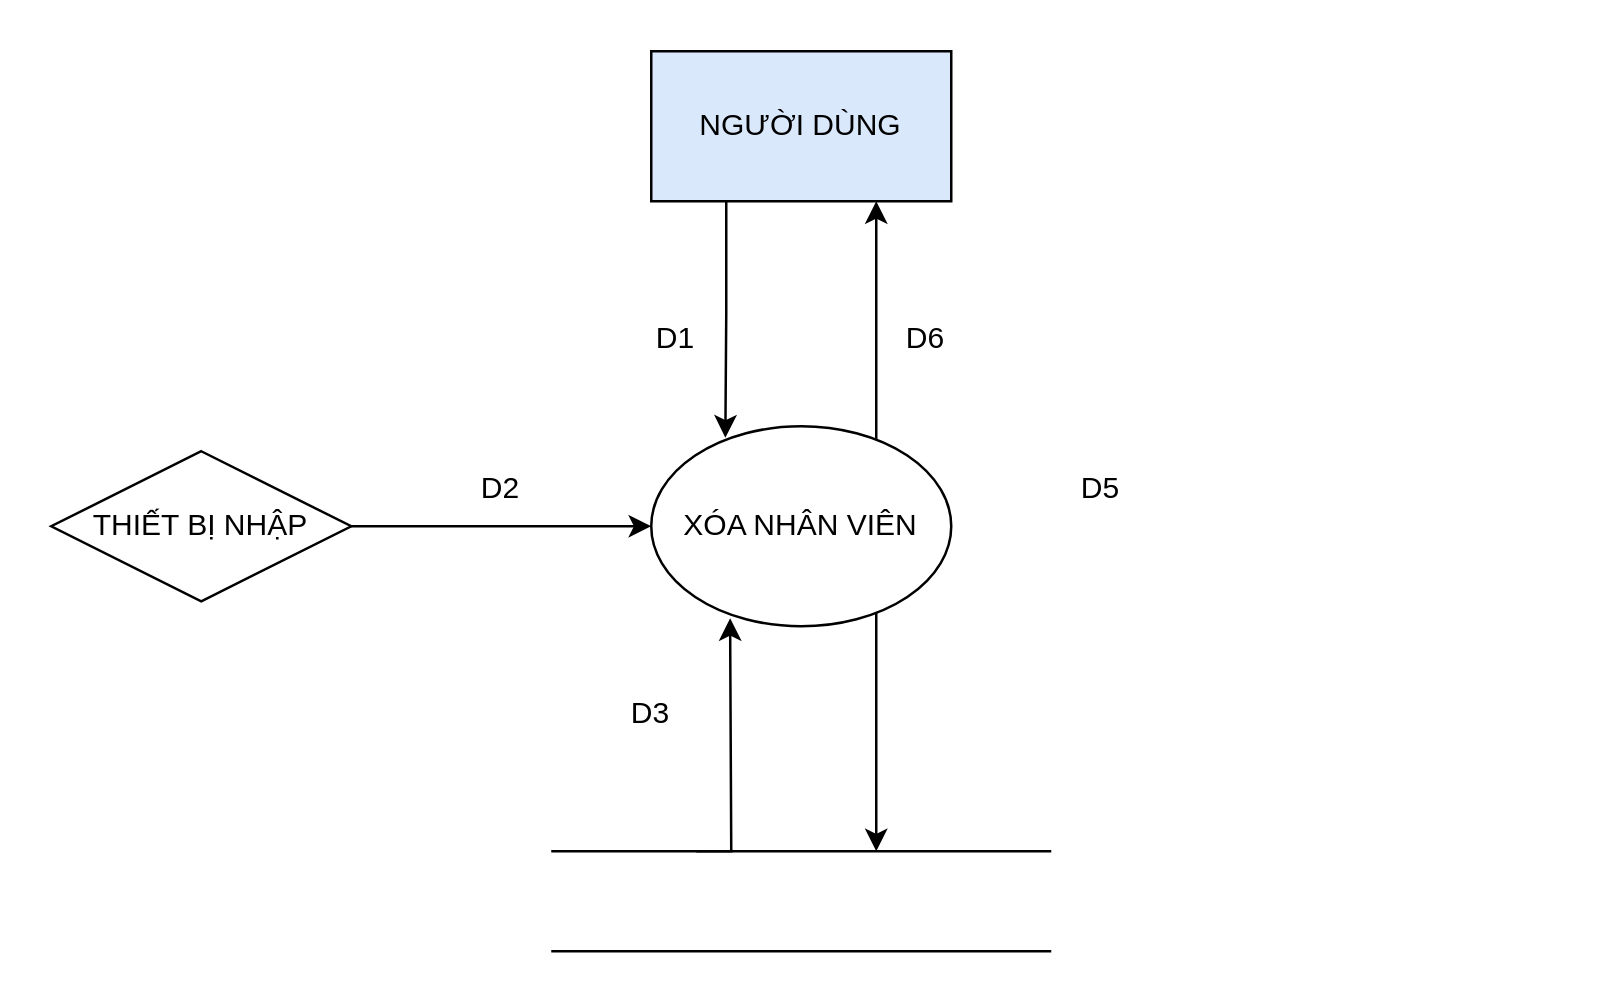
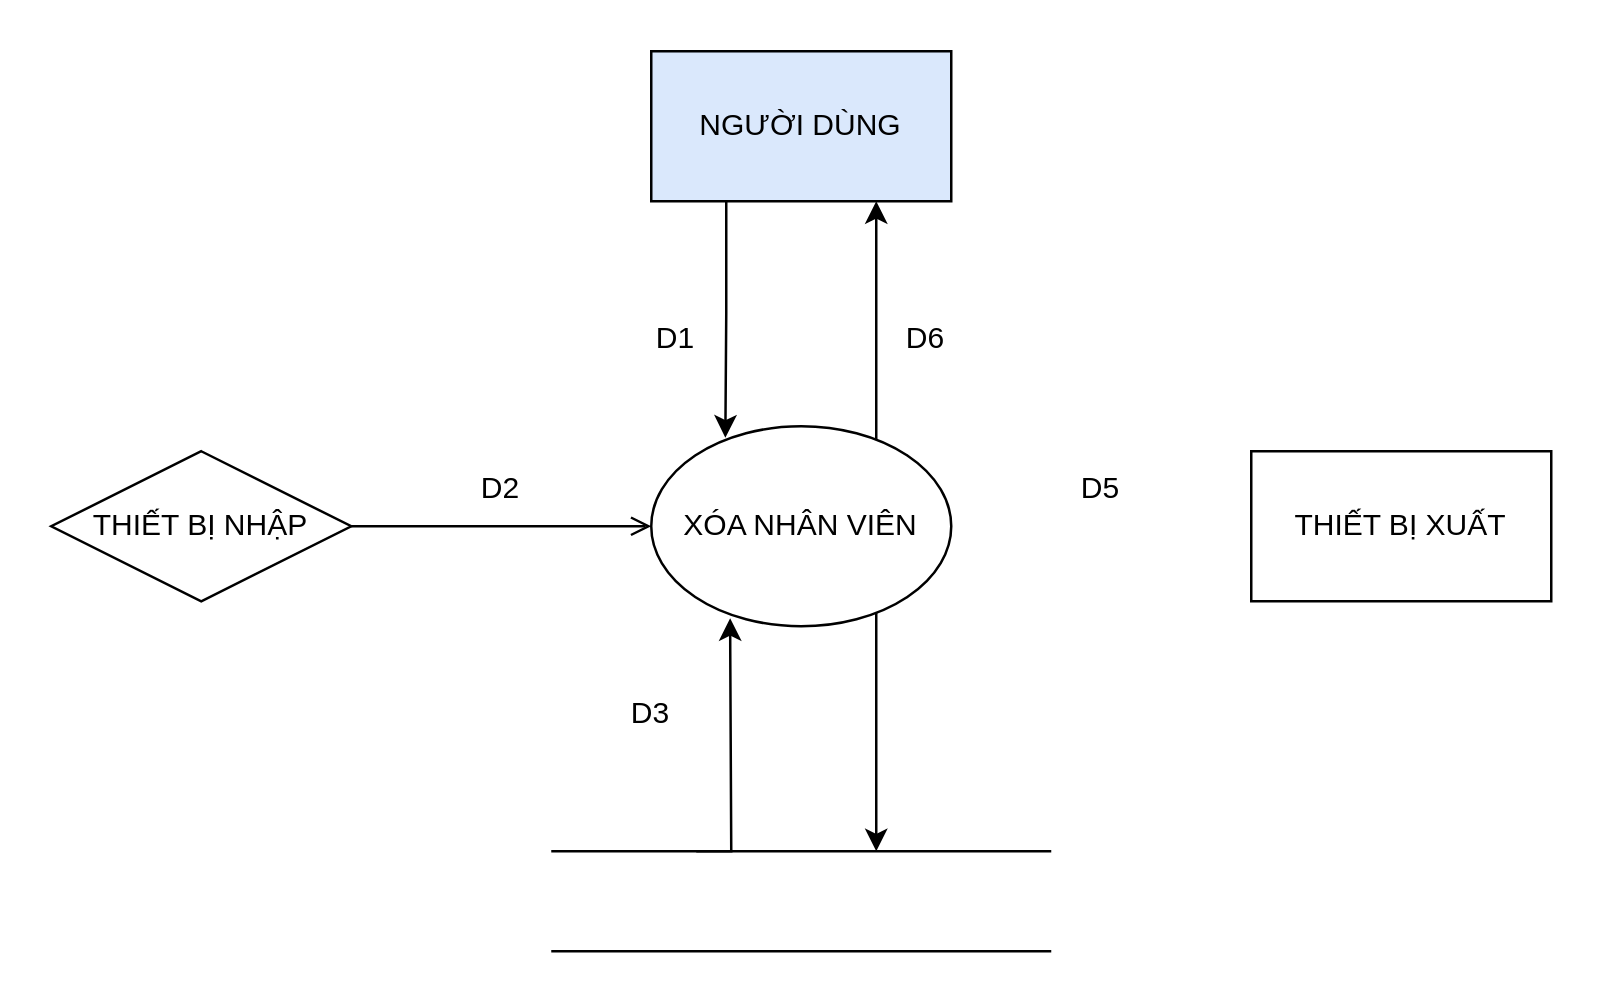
edge "THIẾT BỊ NHẬP" -> "XÓA NHÂN VIÊN": arrowhead classic -> open
node "THIẾT BỊ XUẤT": added
